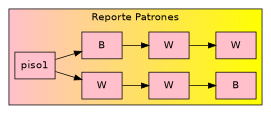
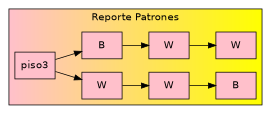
node "piso1": label "piso1" -> "piso3"
